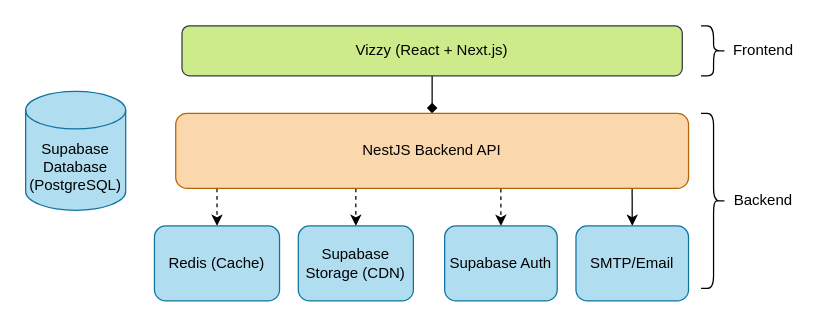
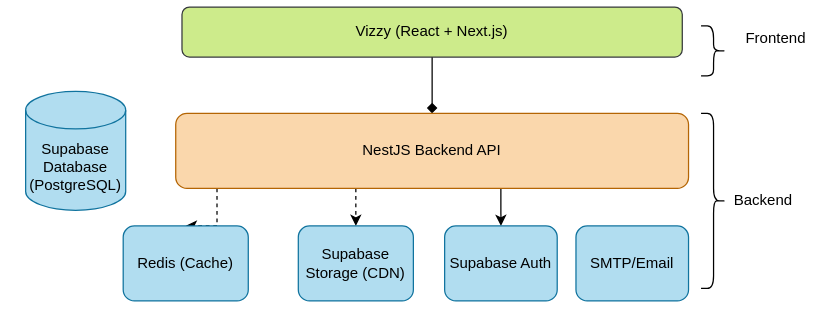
node "Vizzy (React + Next.js)": moved (432, 51) -> (432, 32)
node "Frontend": moved (763, 51) -> (776, 38)
edge "NestJS Backend API" -> "SMTP/Email": removed
edge "NestJS Backend API" -> "Supabase Auth": style dashed -> solid
node "Redis (Cache)": moved (217, 263) -> (186, 263)
